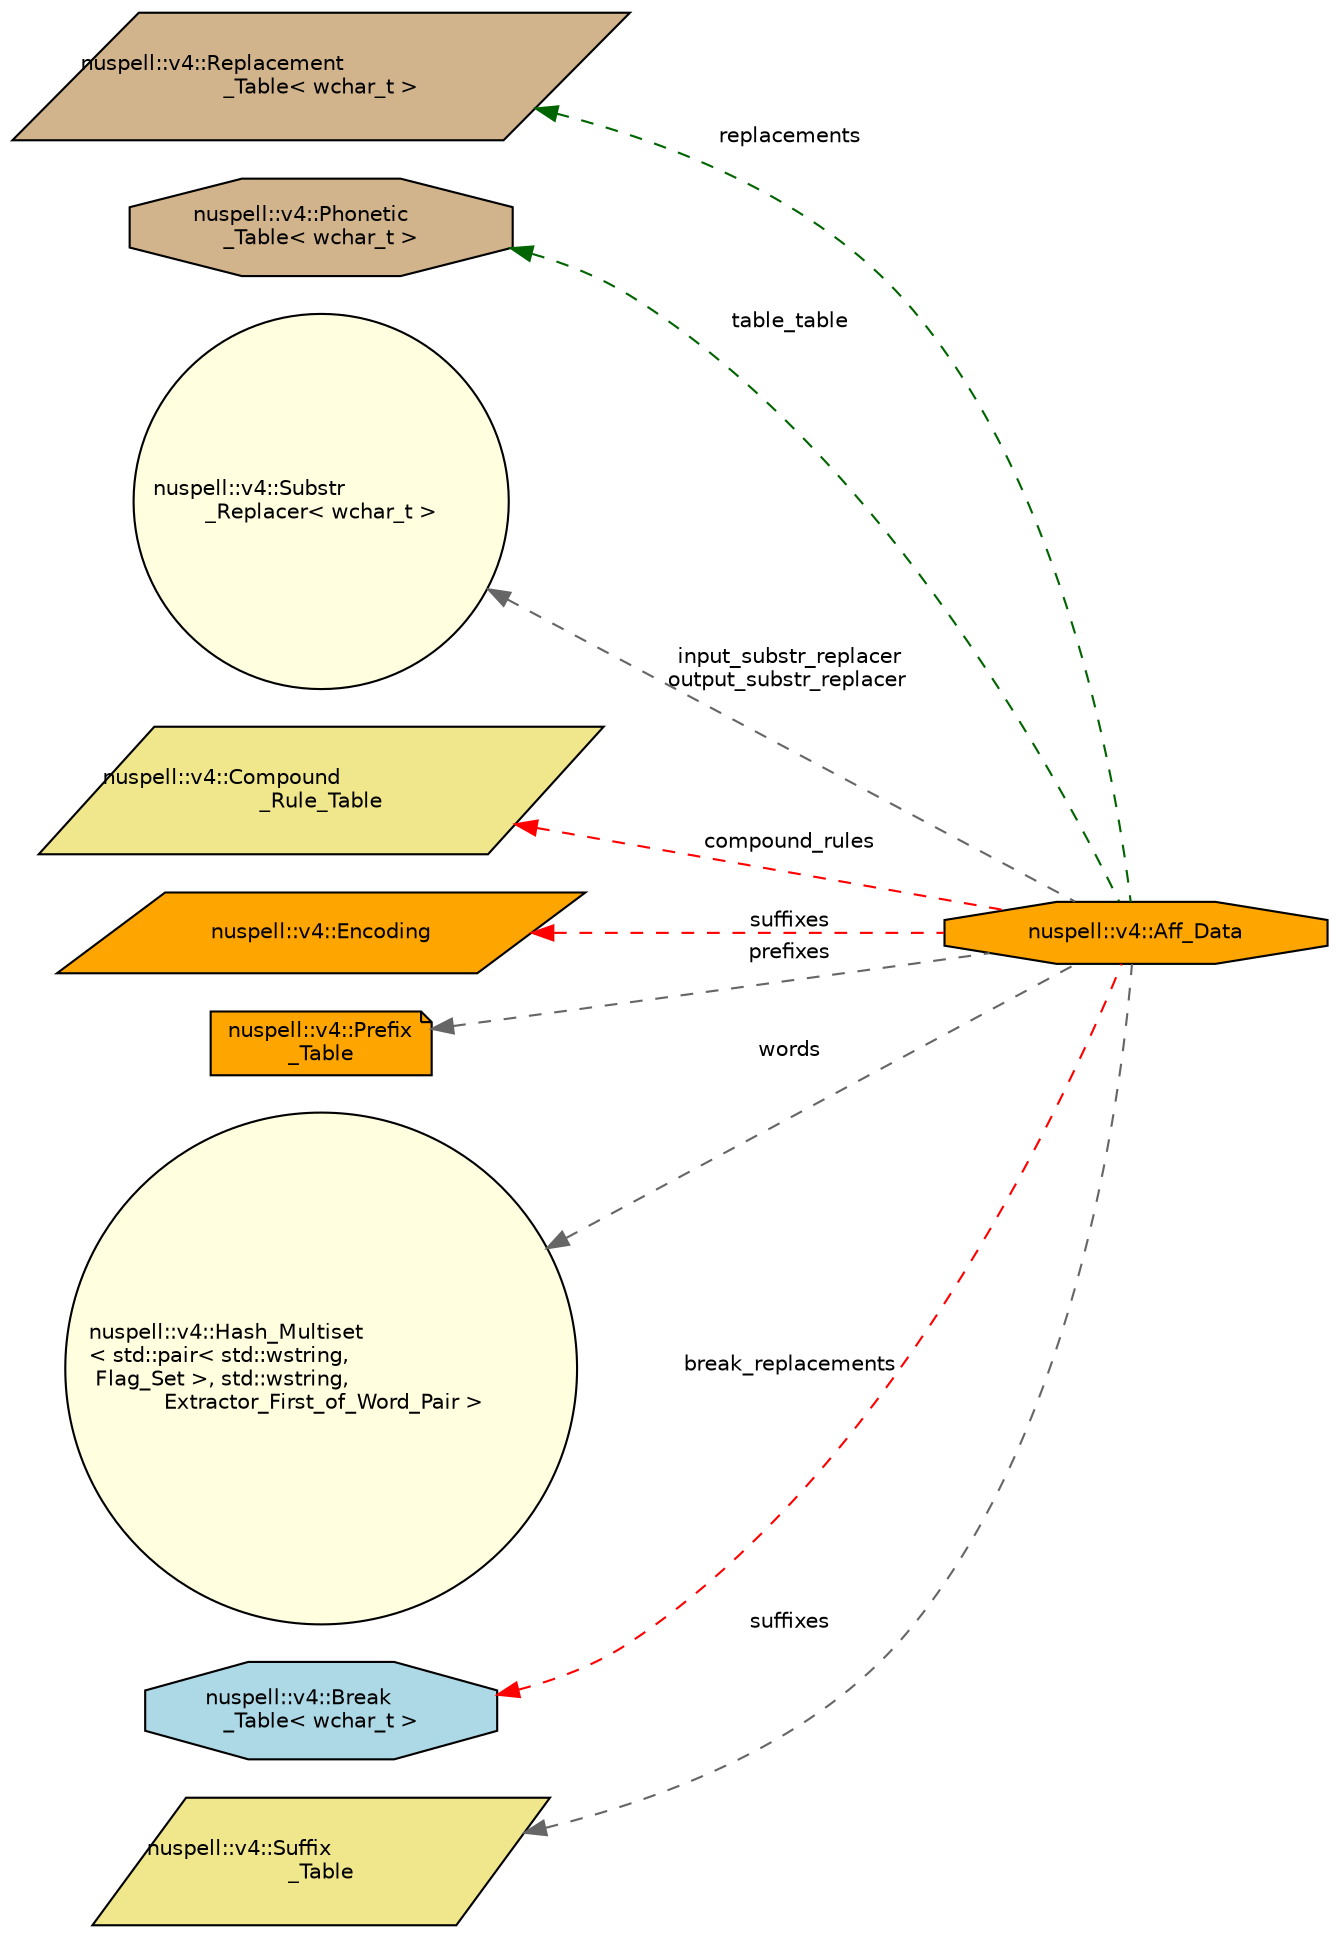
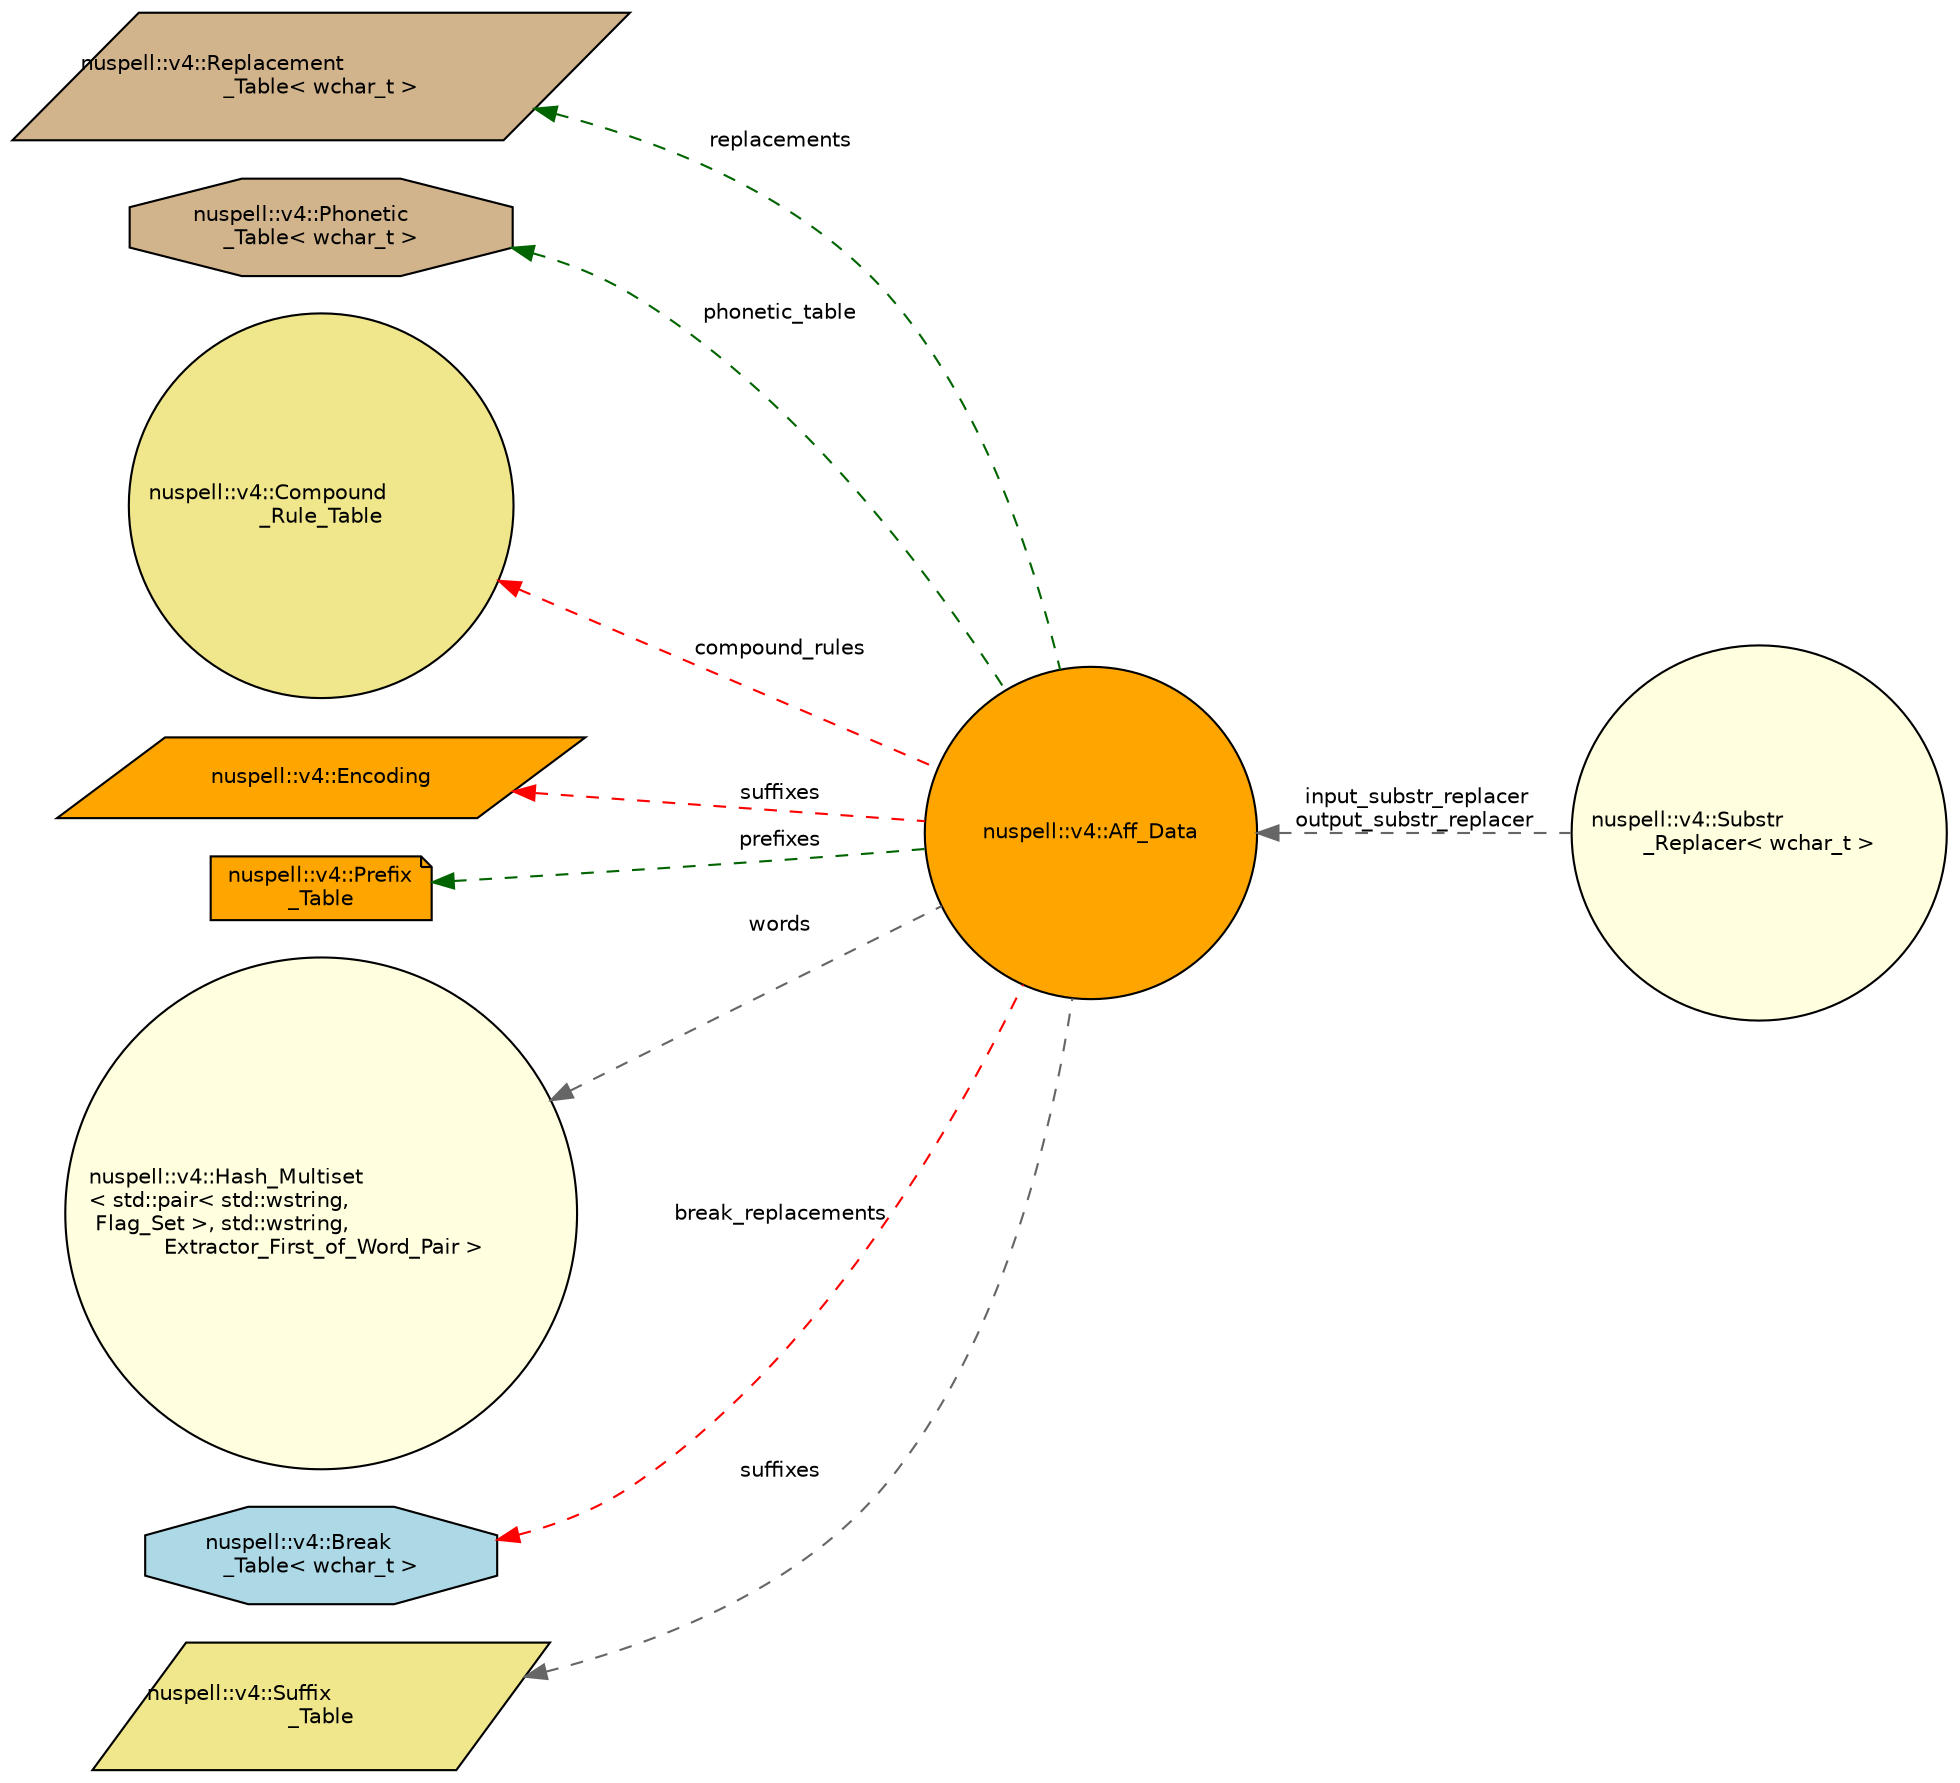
edge "nuspell::v4::Aff_Data" -> "nuspell::v4::Phonetic _Table< wchar_t >": label " table_table" -> " phonetic_table"
edge "nuspell::v4::Aff_Data" -> "nuspell::v4::Substr _Replacer< wchar_t >": reversed
node "nuspell::v4::Compound _Rule_Table": shape parallelogram -> circle
node "nuspell::v4::Aff_Data": shape octagon -> circle
edge "nuspell::v4::Aff_Data" -> "nuspell::v4::Prefix _Table": color gray40 -> darkgreen
